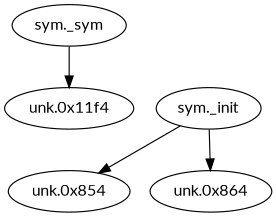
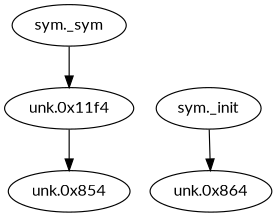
edge "sym._init" -> "unk.0x854": now "unk.0x11f4" -> "unk.0x854"
